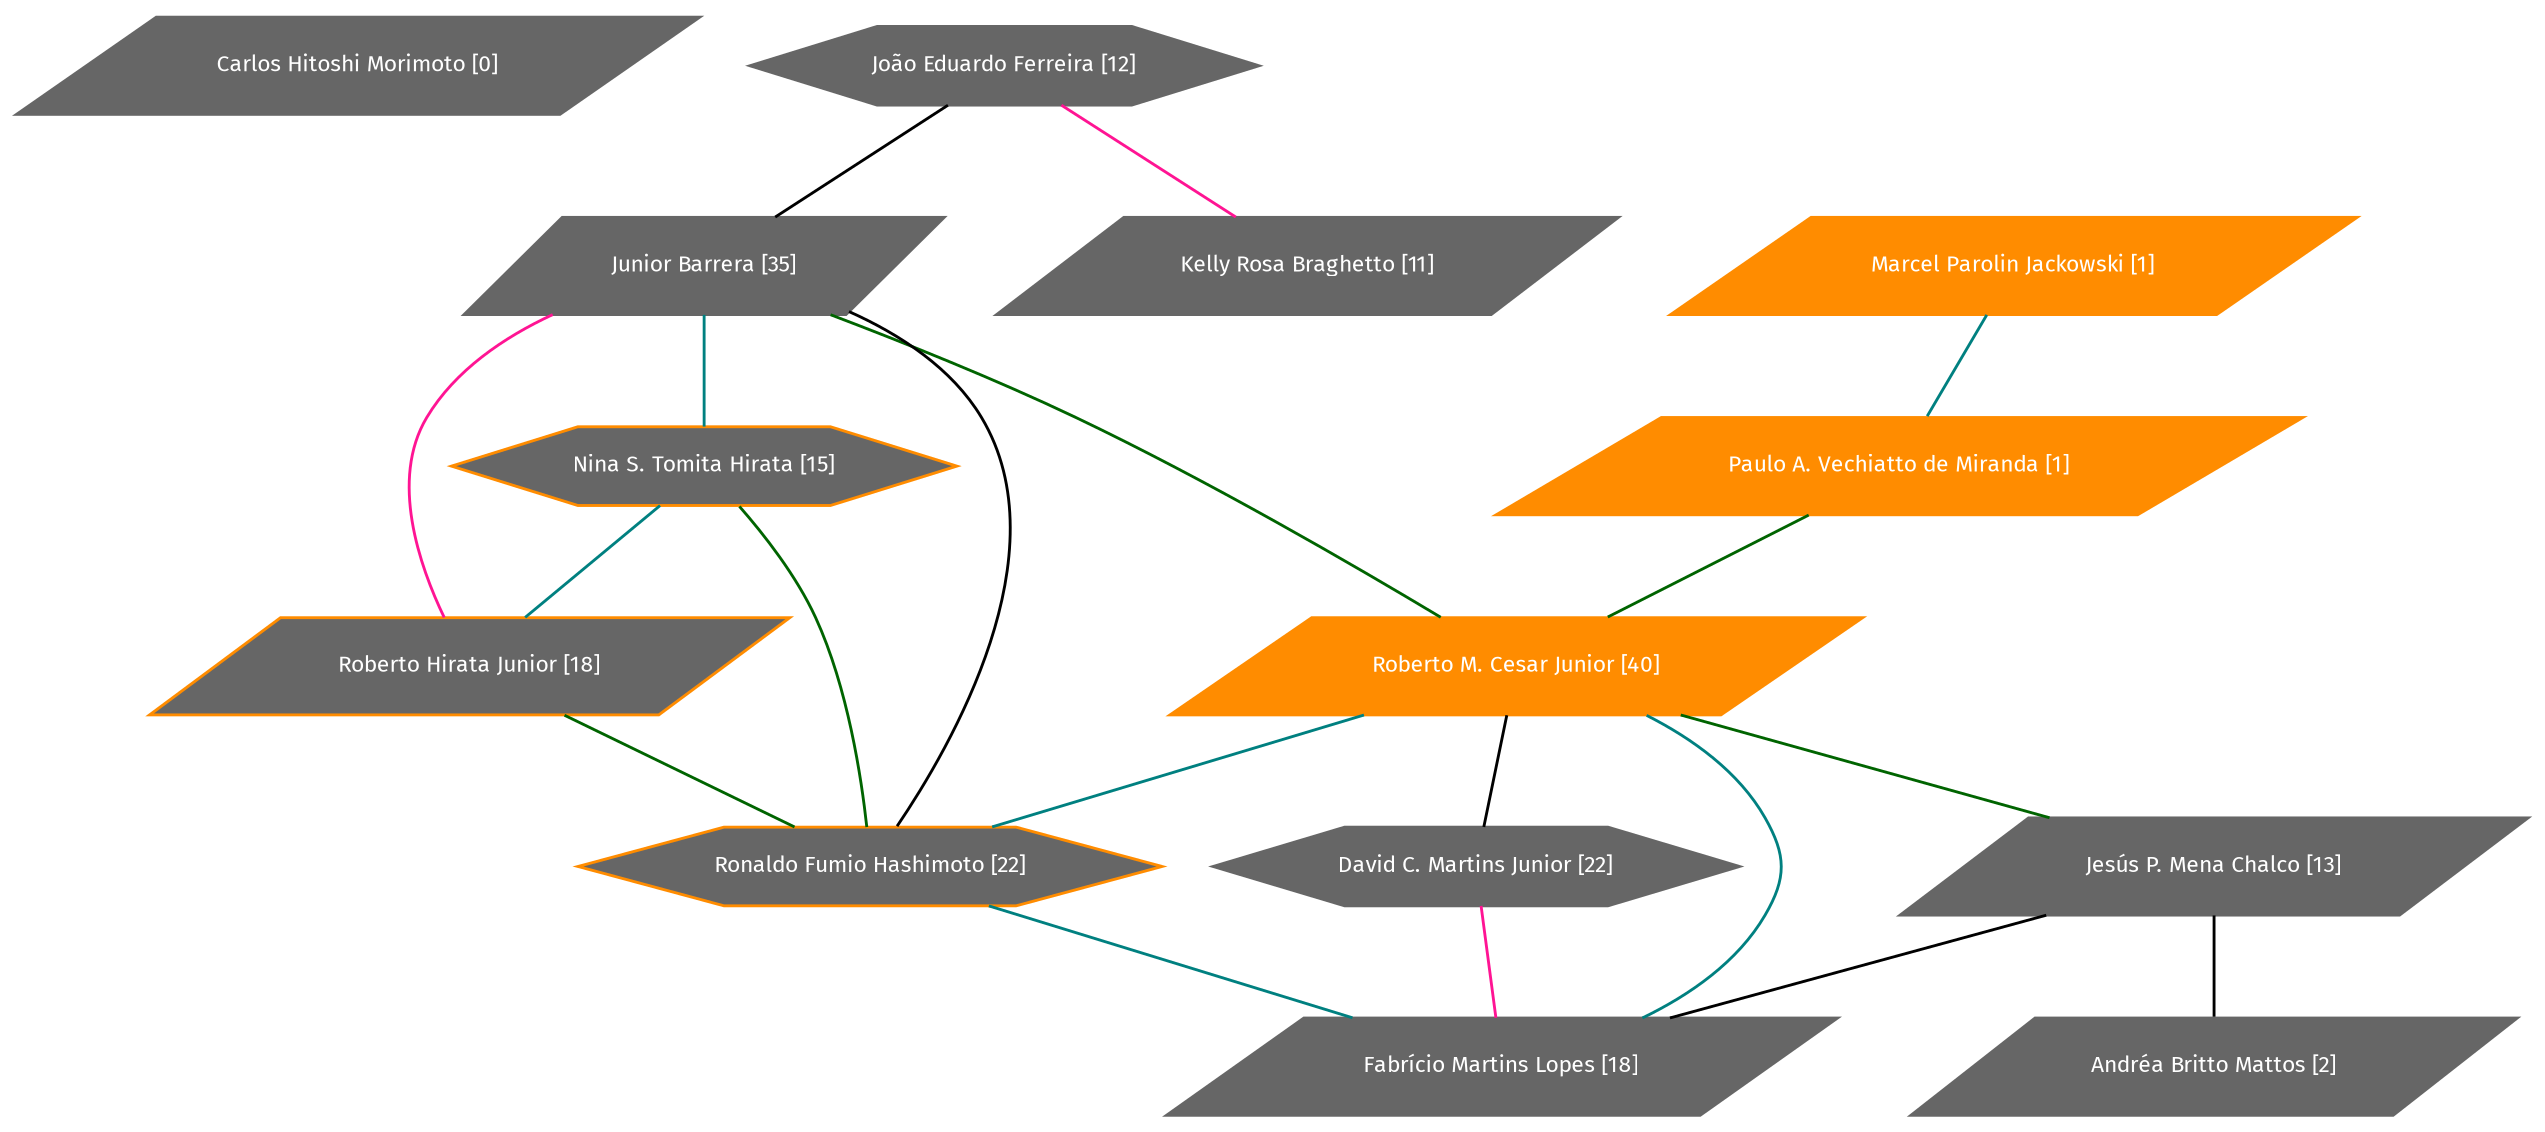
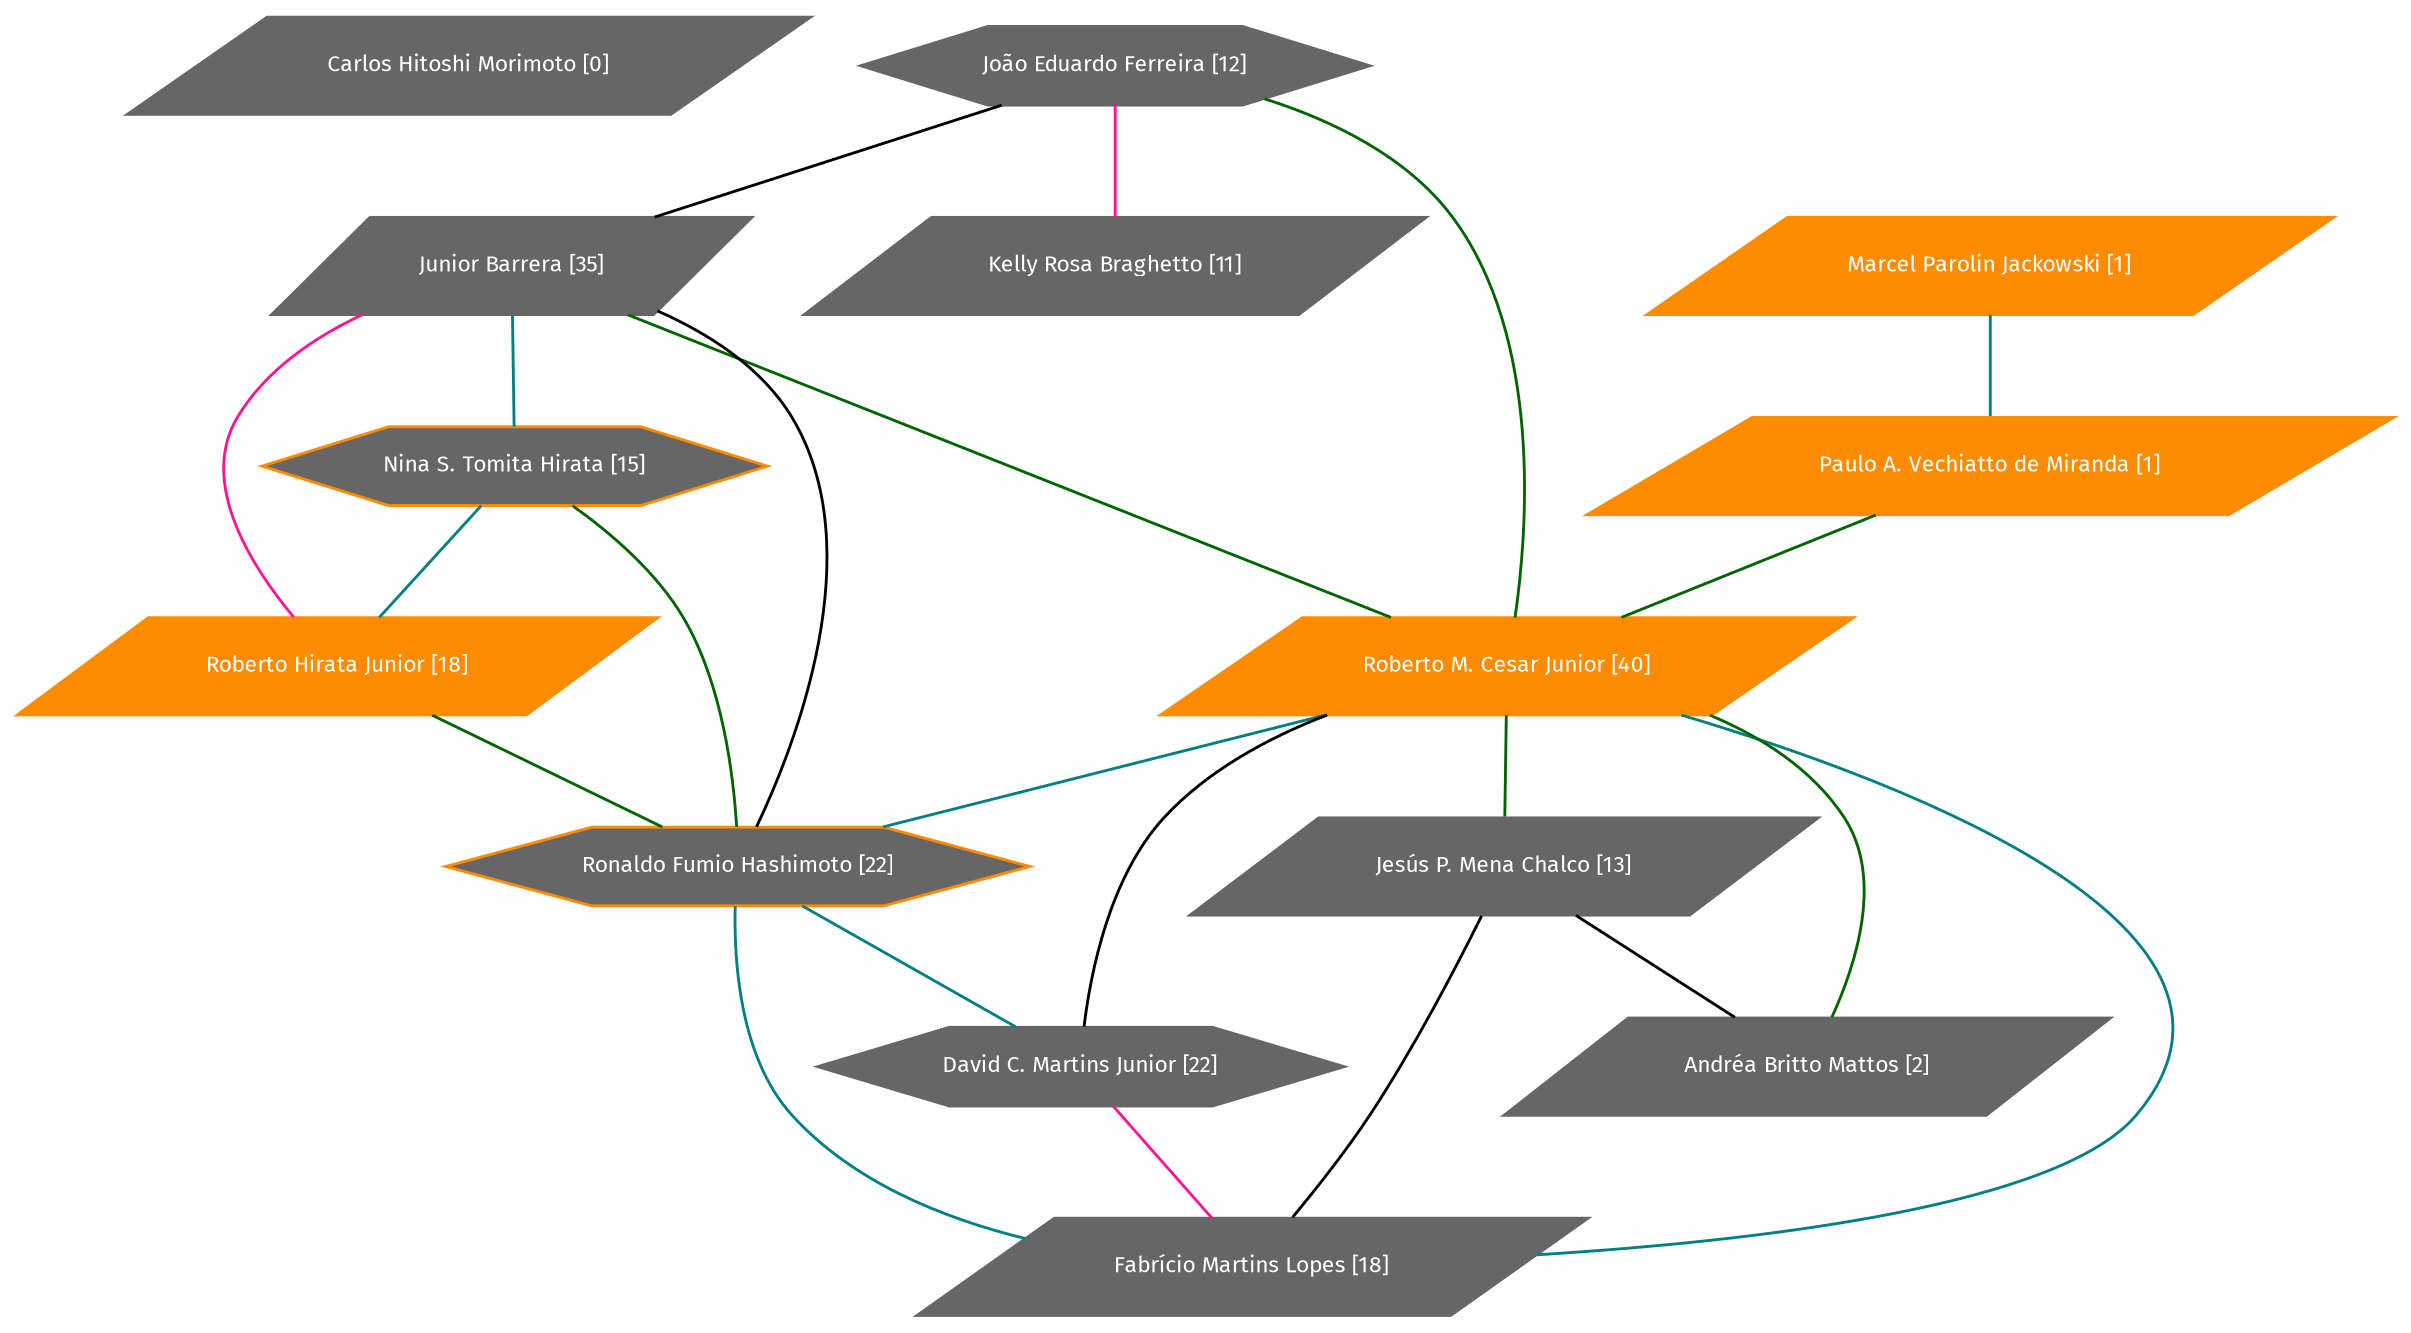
edge "João Eduardo Ferreira [12]" -- "Roberto M. Cesar Junior [40]": added
node "Roberto Hirata Junior [18]": fillcolor gray40 -> darkorange
edge "Roberto M. Cesar Junior [40]" -- "Andréa Britto Mattos [2]": added
edge "Ronaldo Fumio Hashimoto [22]" -- "David C. Martins Junior [22]": added
